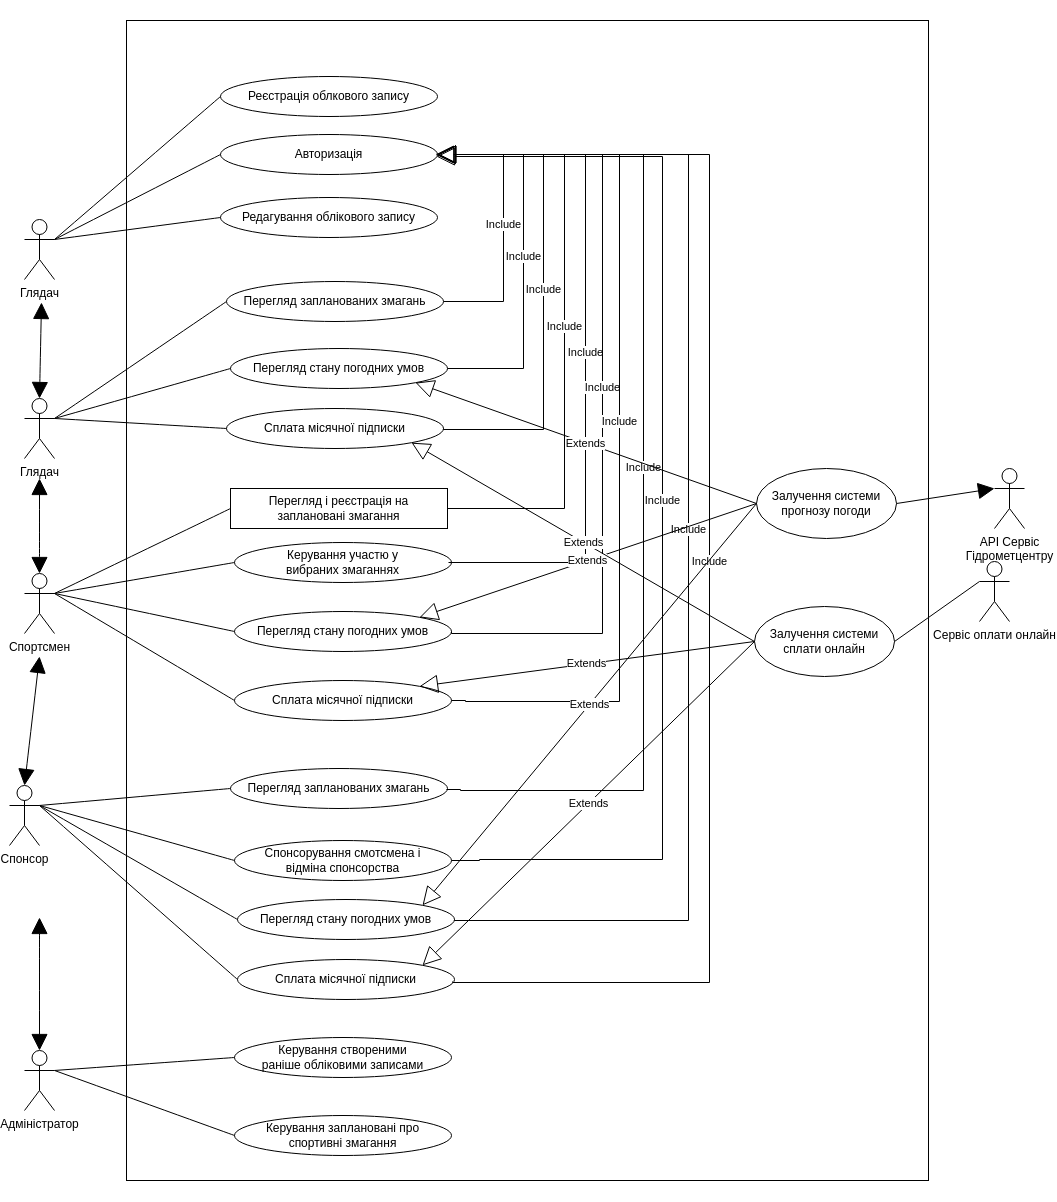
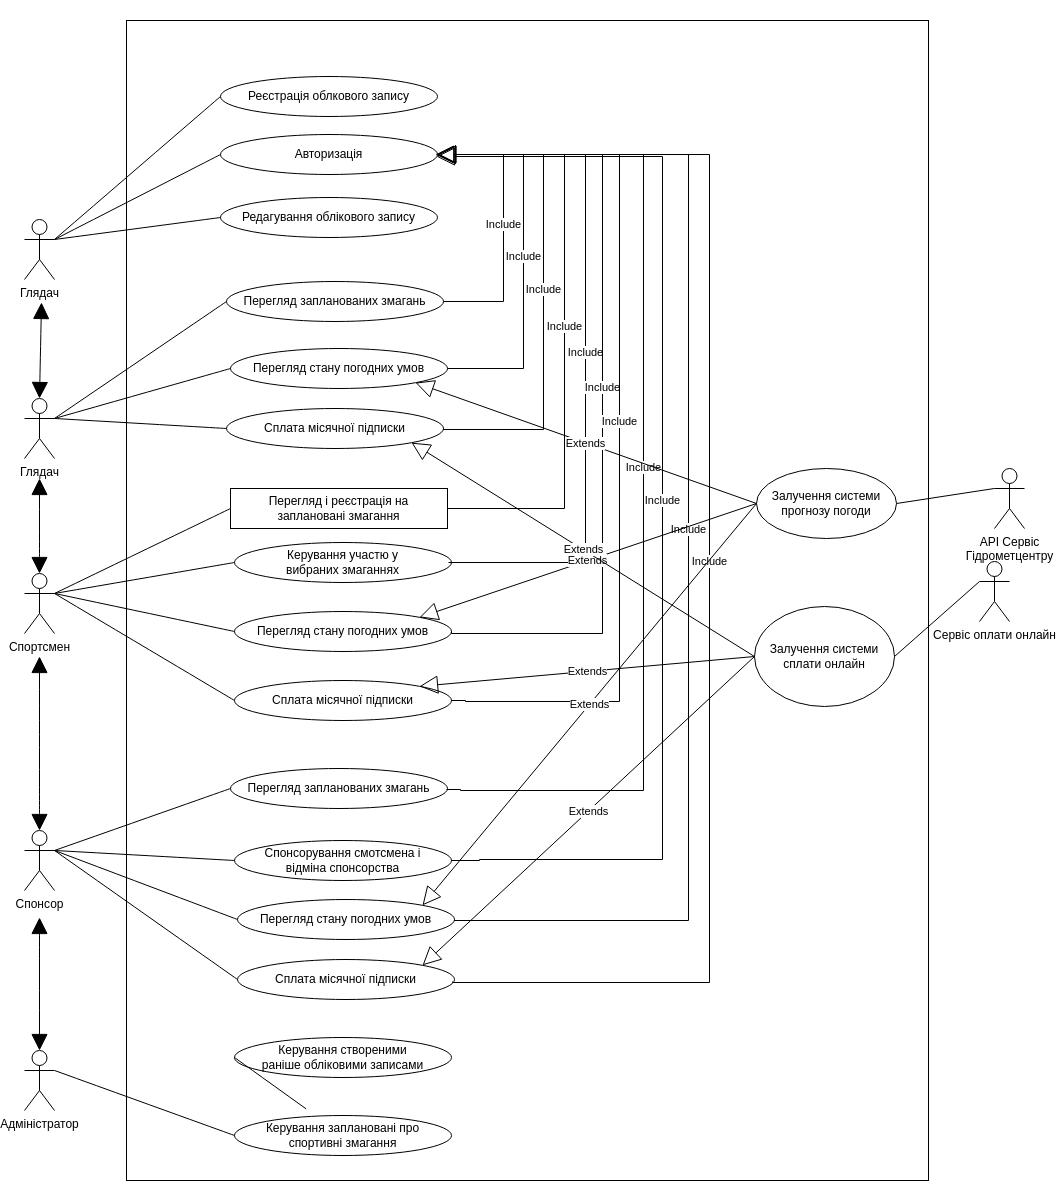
edge "Залучення системи прогнозу погоди" -> "API Сервіс Гідрометцентру": arrowhead block -> none
node "Залучення системи сплати онлайн": size 140x70 -> 140x100
node "Спонсор": moved (25, 816) -> (40, 861)
edge "Керування створеними раніше обліковими записами" -- "Адміністратор": now "Керування створеними раніше обліковими записами" -- "Керування заплановані про спортивні змагання"
